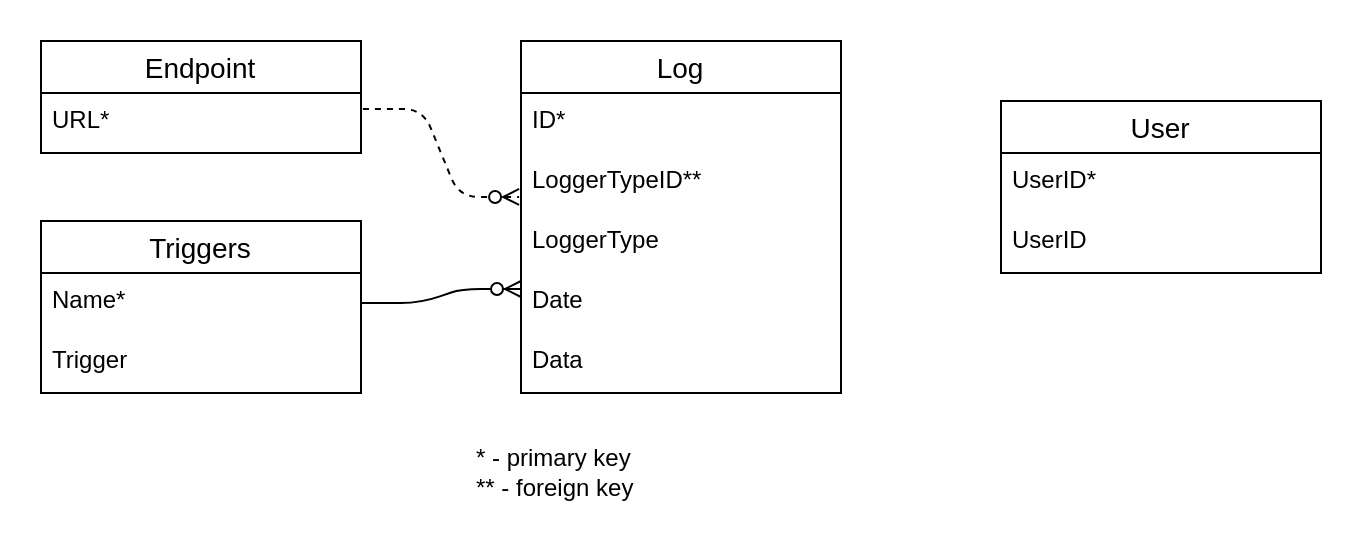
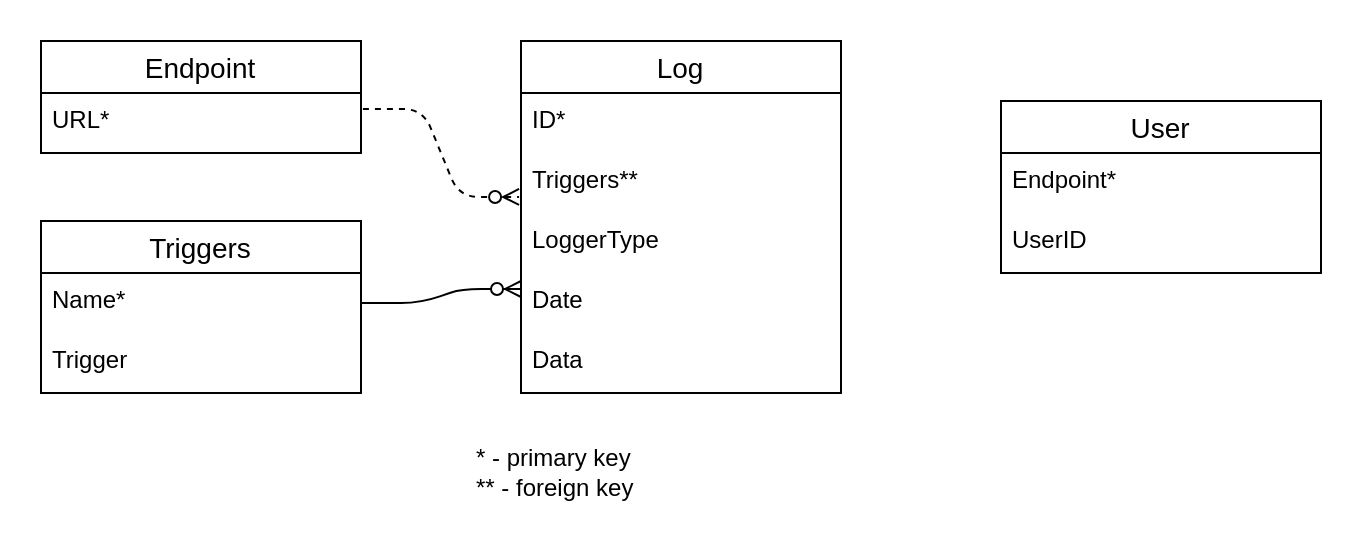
node "LoggerTypeID**": label "LoggerTypeID**" -> "Triggers**"
node "UserID*": label "UserID*" -> "Endpoint*"
